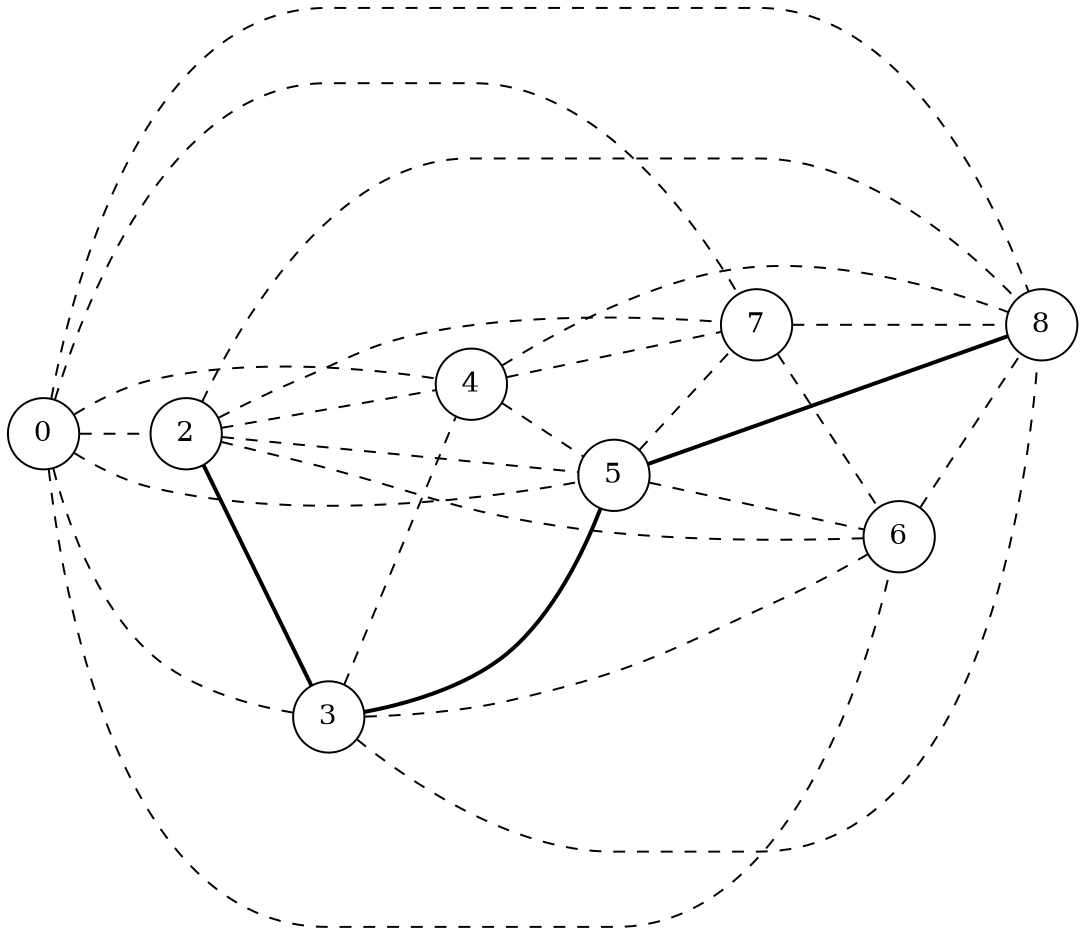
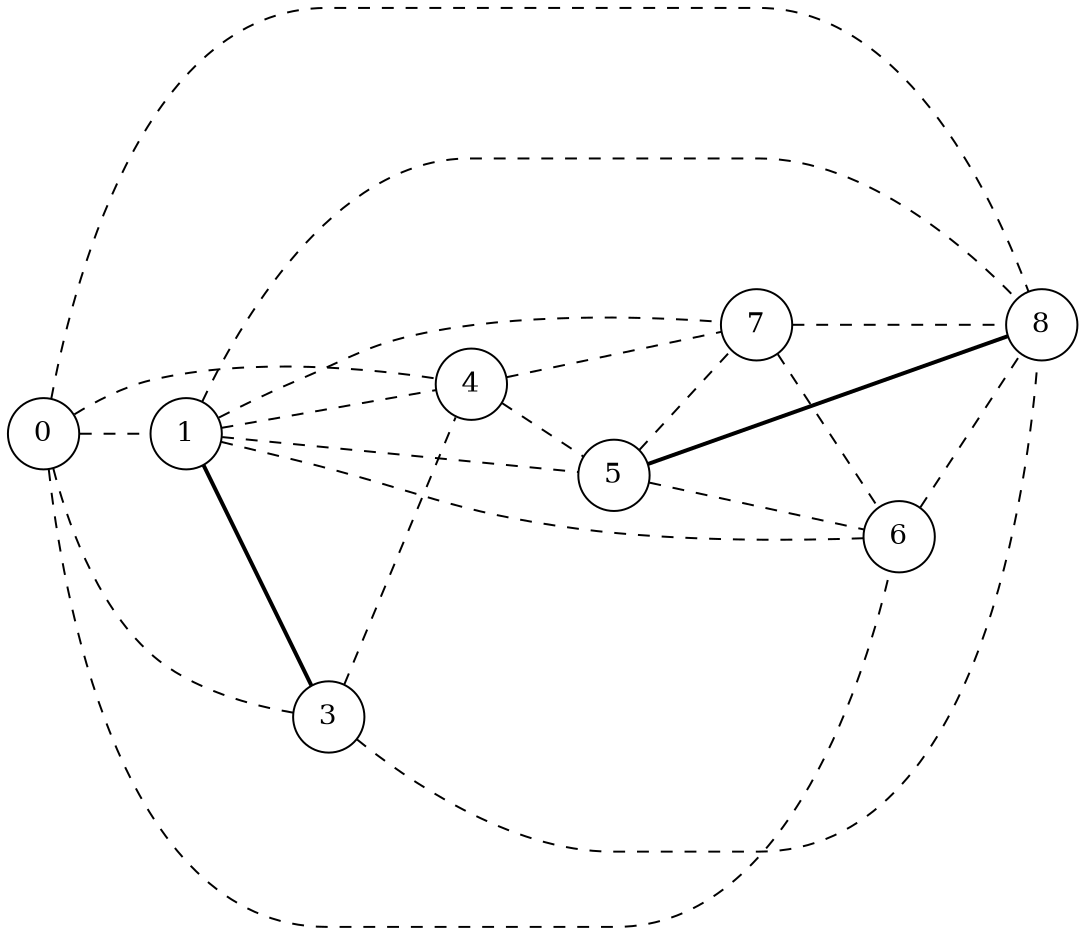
edge "7" -- "0": removed
edge "8" -- "4": removed
node "2": label "2" -> "1"
edge "0" -- "5": removed
edge "5" -- "3": removed
edge "6" -- "3": removed
